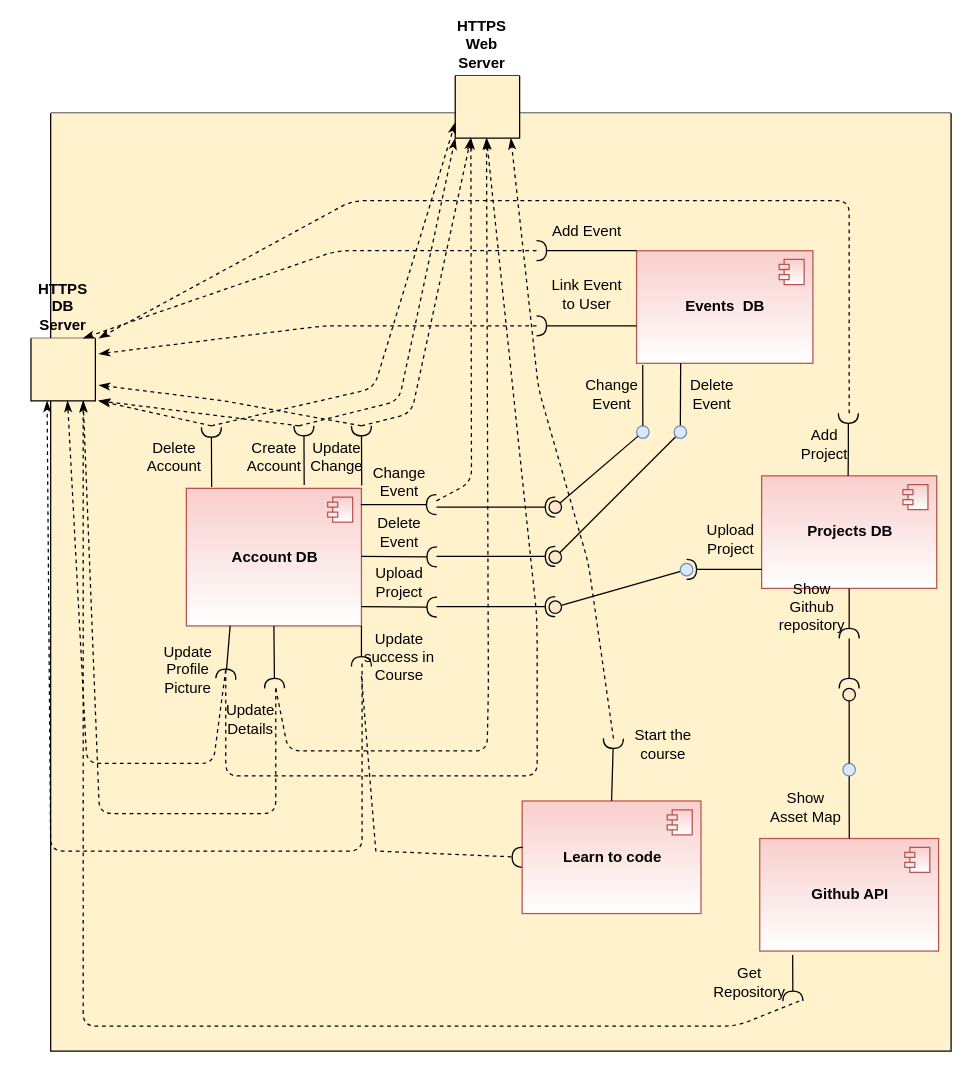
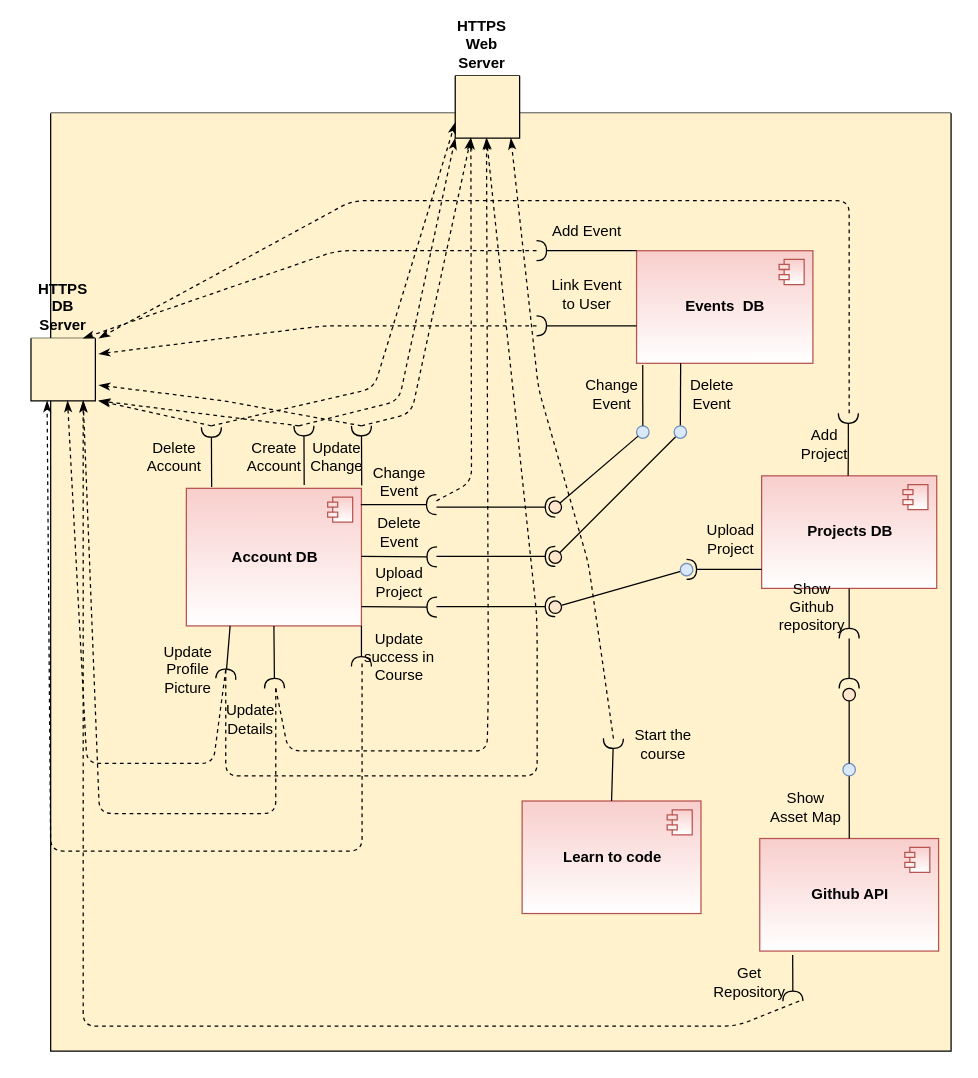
edge "Update success in Course" -> "Learn to code": removed
